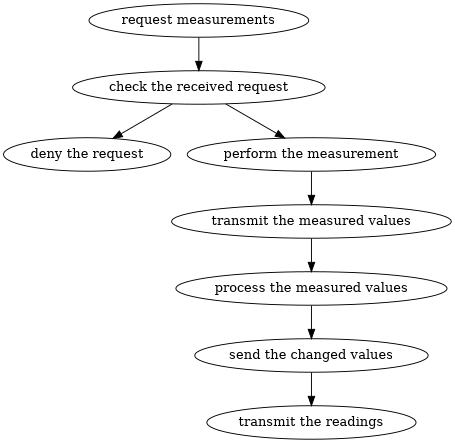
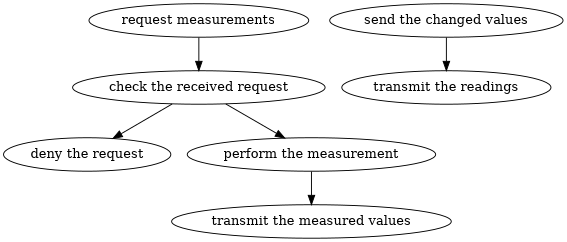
node "process the measured values": removed
